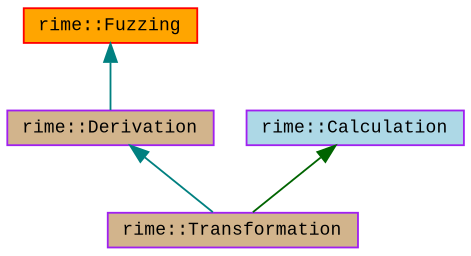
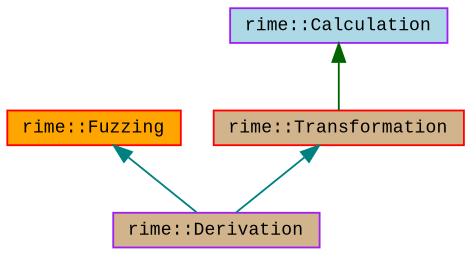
edge "rime::Transformation" -> "rime::Derivation": reversed
node "rime::Transformation": color purple -> red
